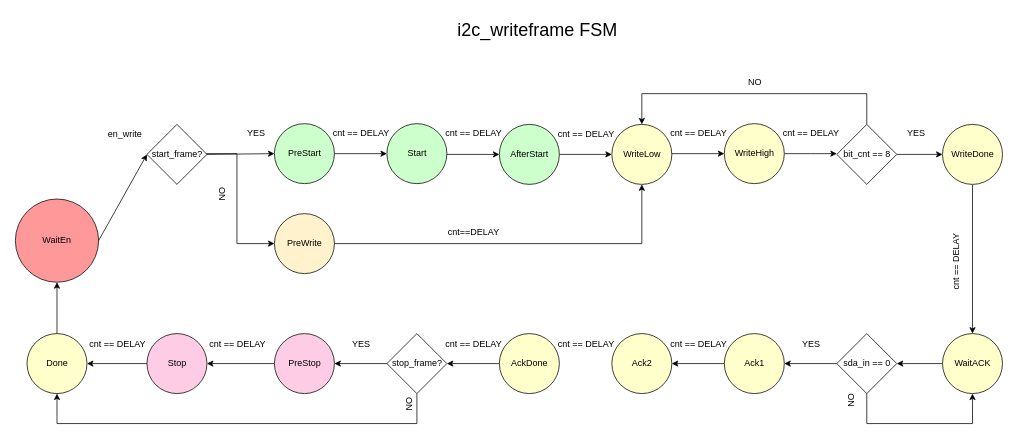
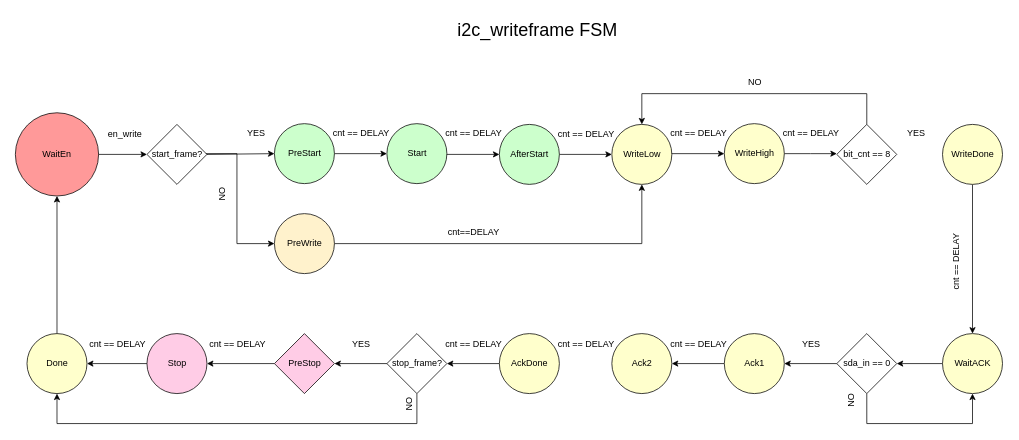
edge "bit_cnt == 8" -> "WriteDone": removed
node "WaitEn": moved (57, 240) -> (57, 154)
node "PreStop": shape ellipse -> diamond
